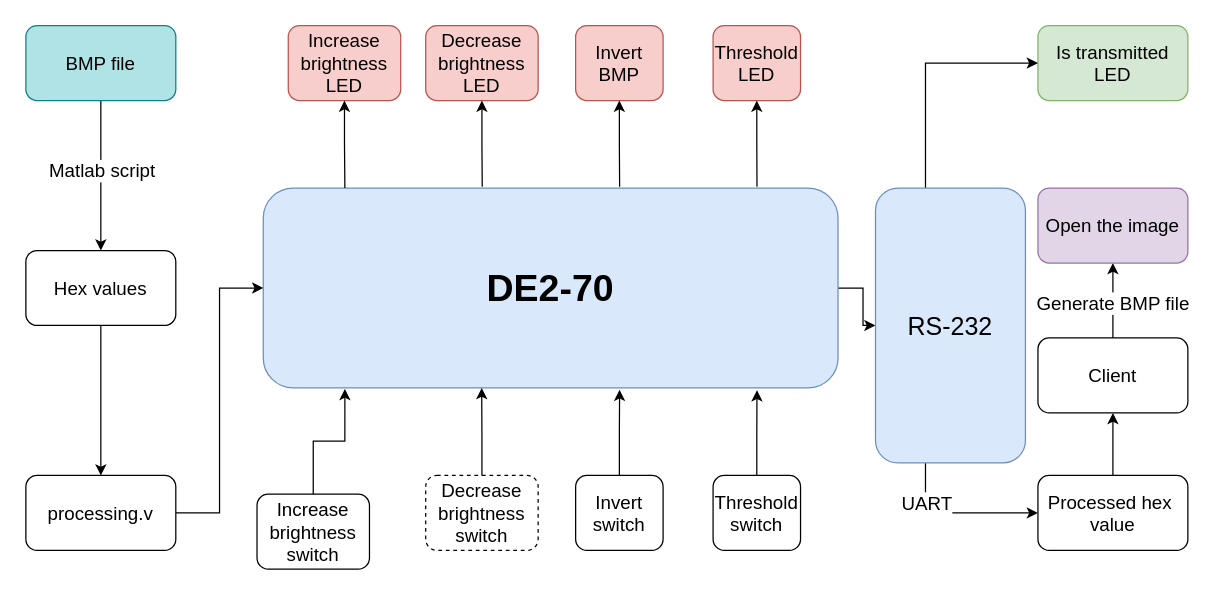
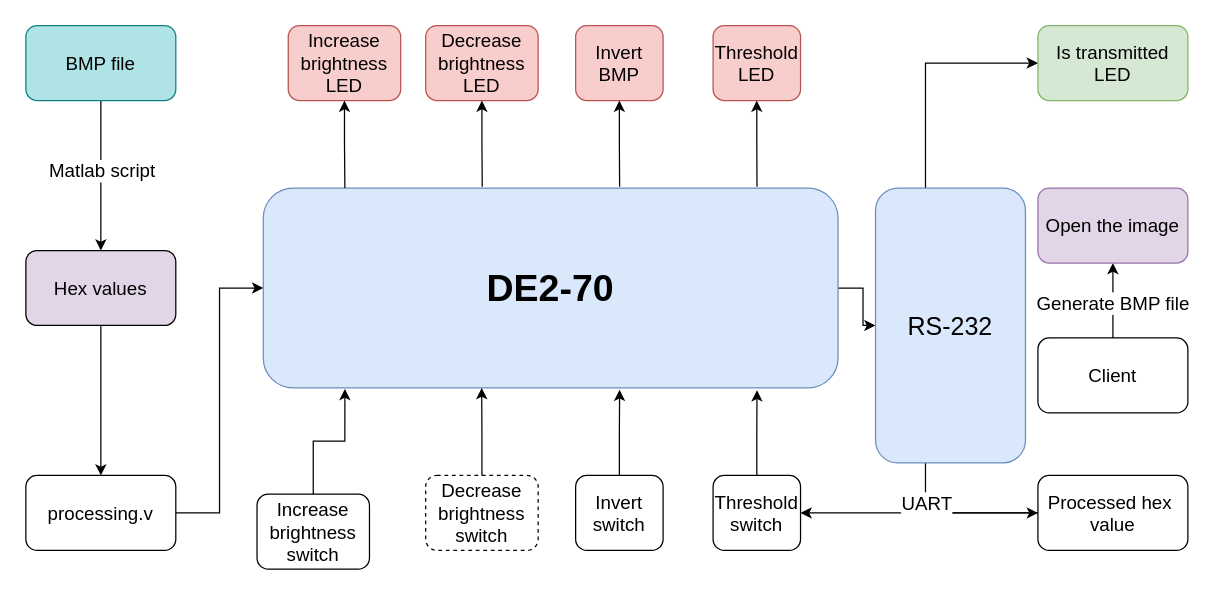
node "Hex values": fillcolor #ffffff -> #e1d5e7
edge "Processed hex value" -> "Client": now "Processed hex value" -> "Threshold switch"
